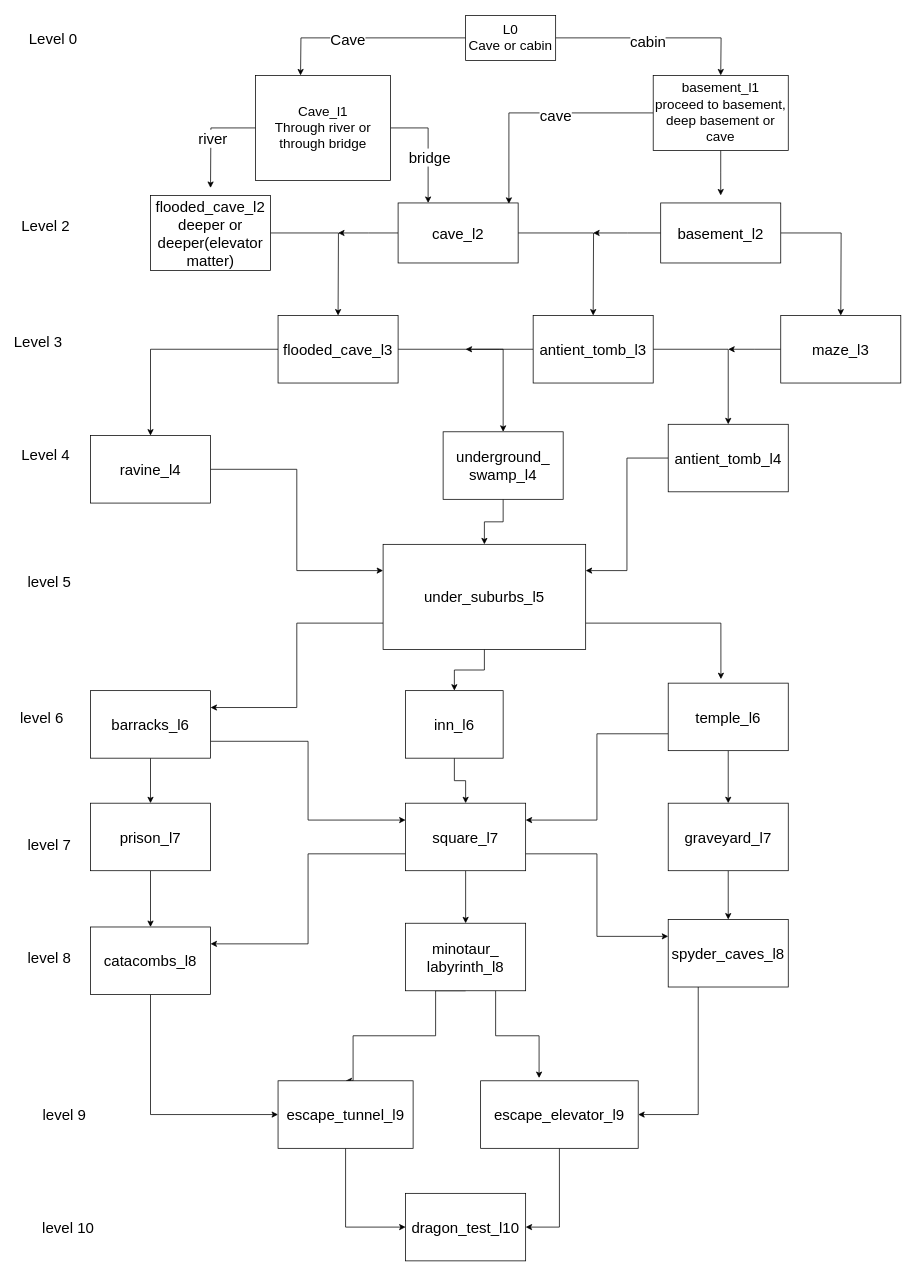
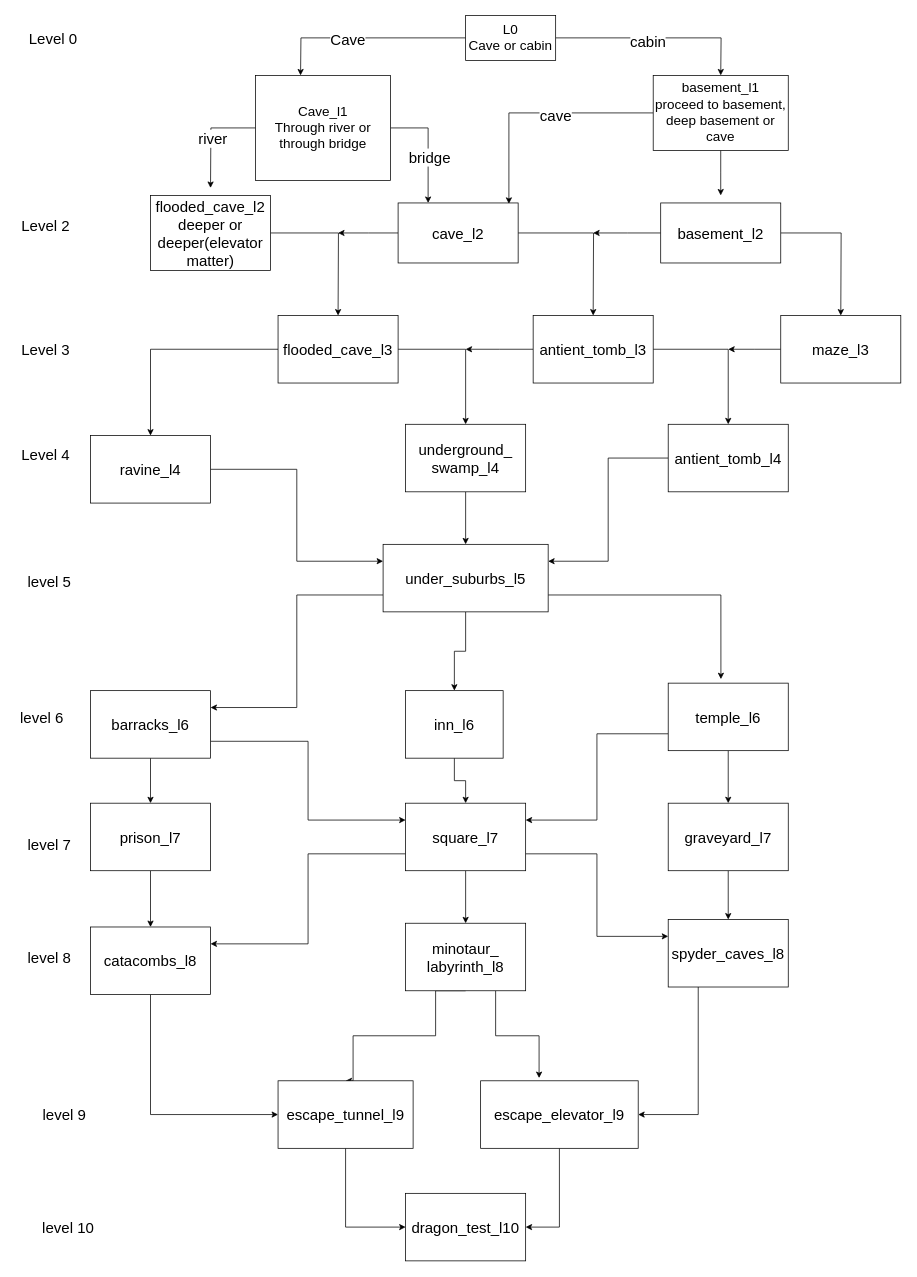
node "Level 3": moved (38, 342) -> (45, 349)
node "underground_ swamp_l4": moved (503, 465) -> (465, 458)
node "under_suburbs_l5": size 203x105 -> 165x68
